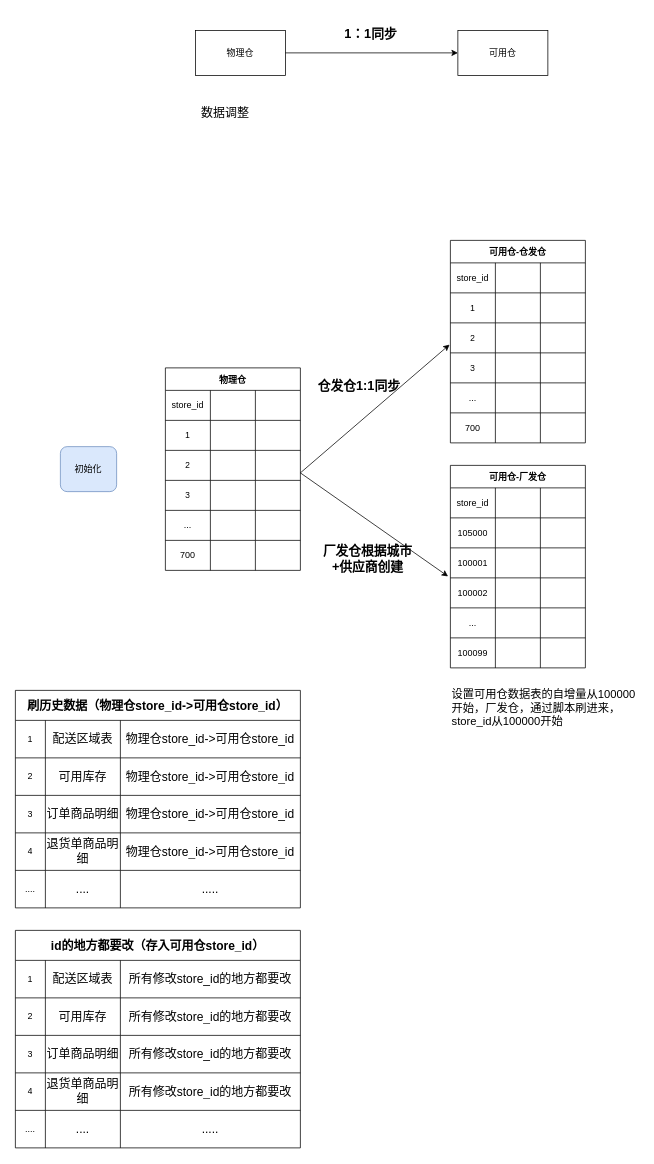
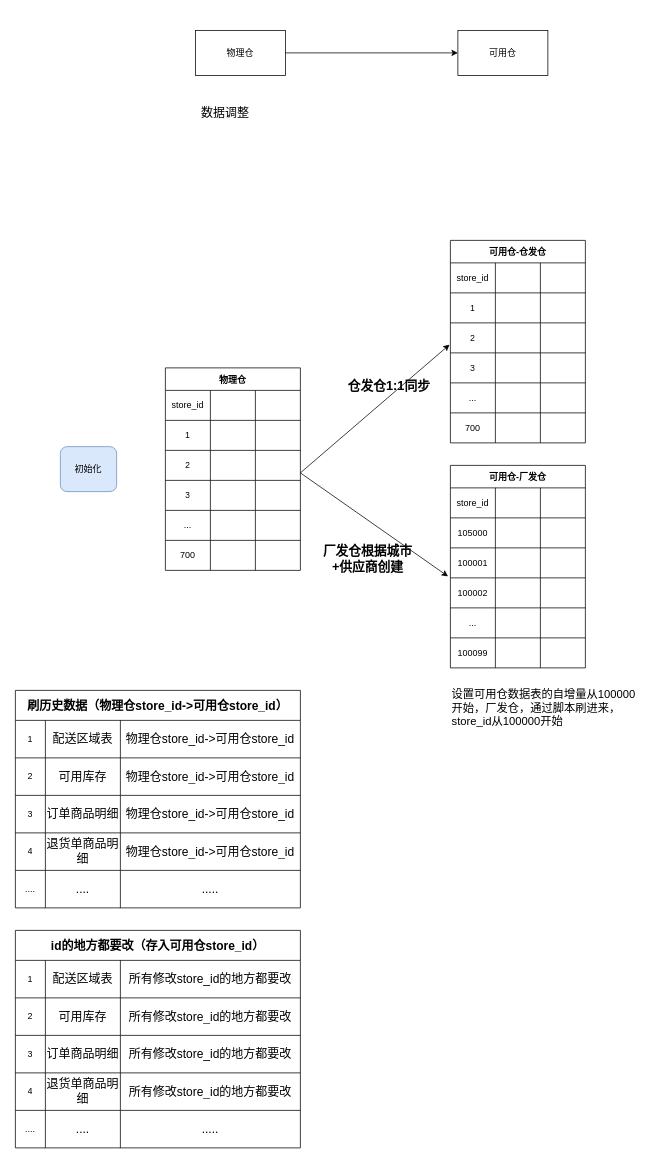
node "1：1同步": removed
node "仓发仓1:1同步": moved (359, 387) -> (389, 387)
